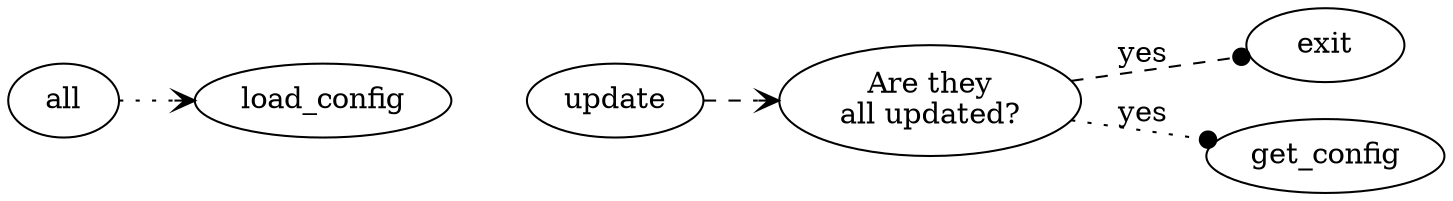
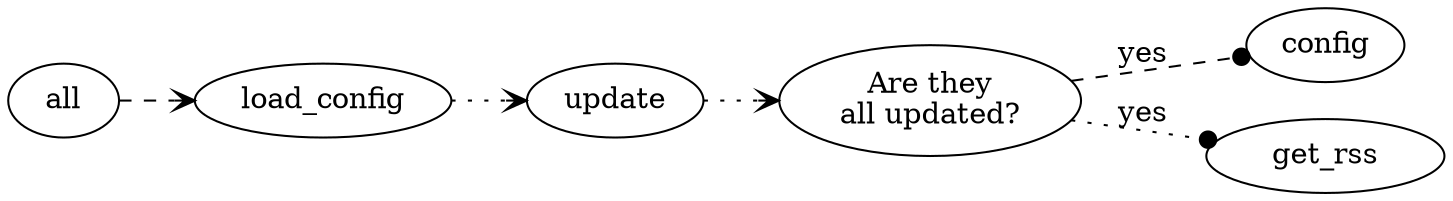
node "exit": label "exit" -> "config"
edge "all" -> "load_config": style dotted -> dashed
edge "load_config" -> "update": added
edge "update" -> "Are they all updated?": style dashed -> dotted
node "get_config": label "get_config" -> "get_rss"
